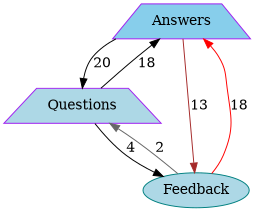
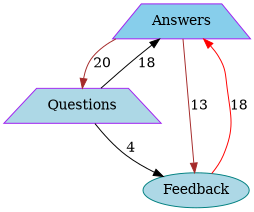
edge "Answers" -> "Questions": color black -> brown
edge "Feedback" -> "Questions": removed, label "2"
